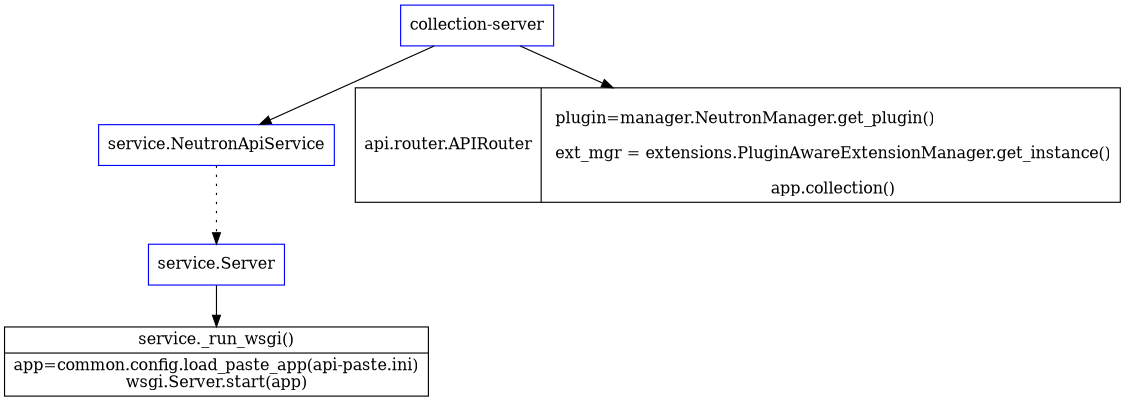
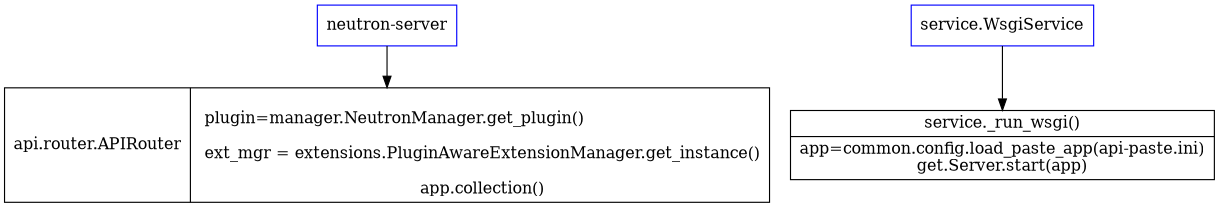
node "collection-server": label "collection-server" -> "neutron-server"
node "service.NeutronApiService": removed
node "service.Server": label "service.Server" -> "service.WsgiService"
node "service._run_wsgi()": text "wsgi.Server.start(app)" -> "get.Server.start(app)"
